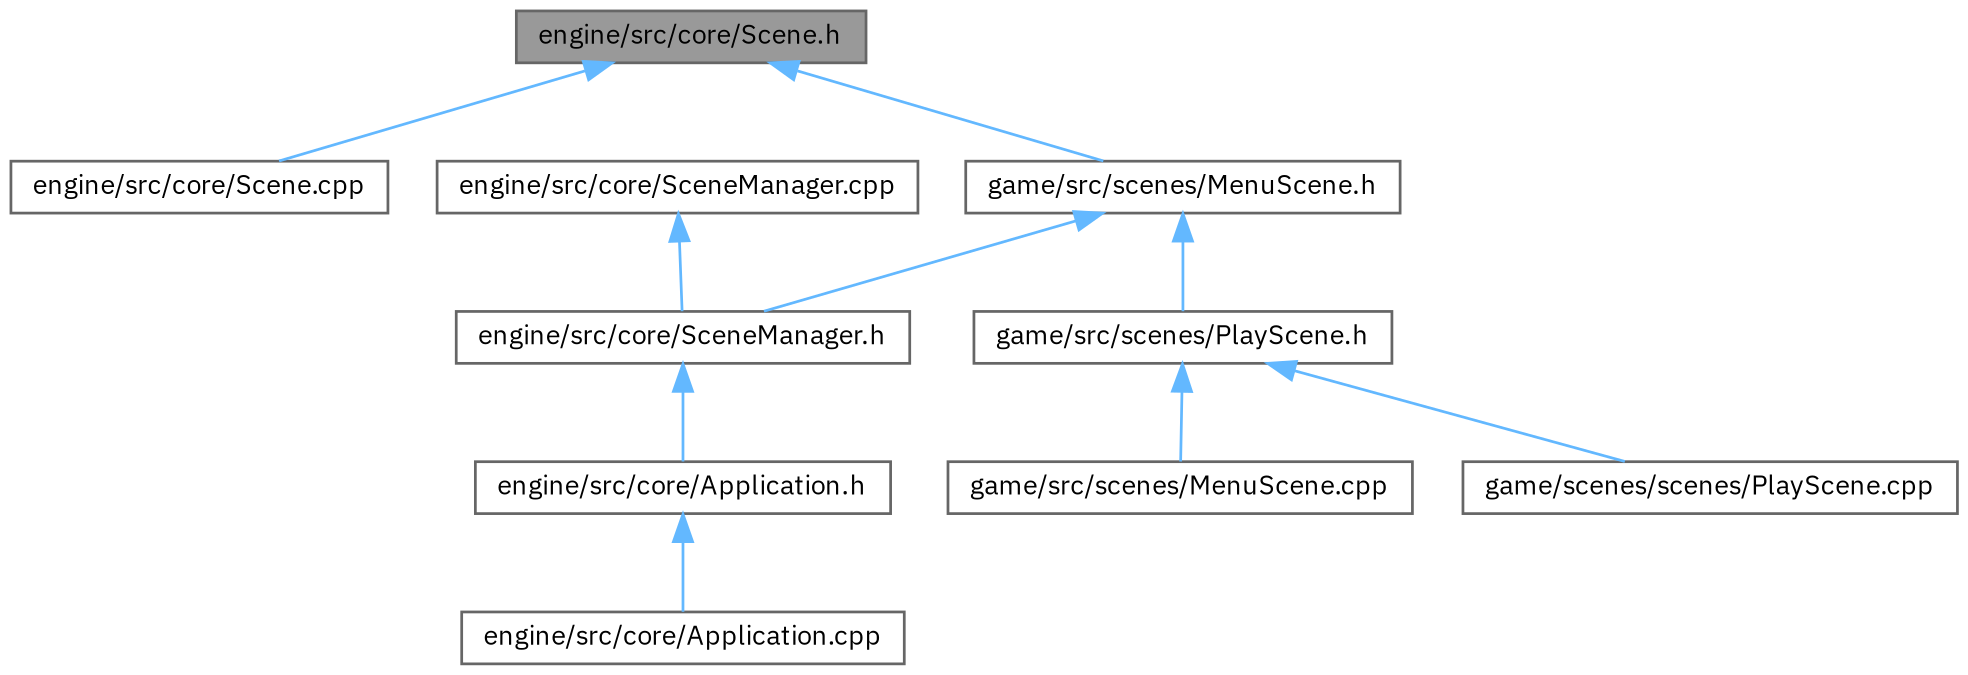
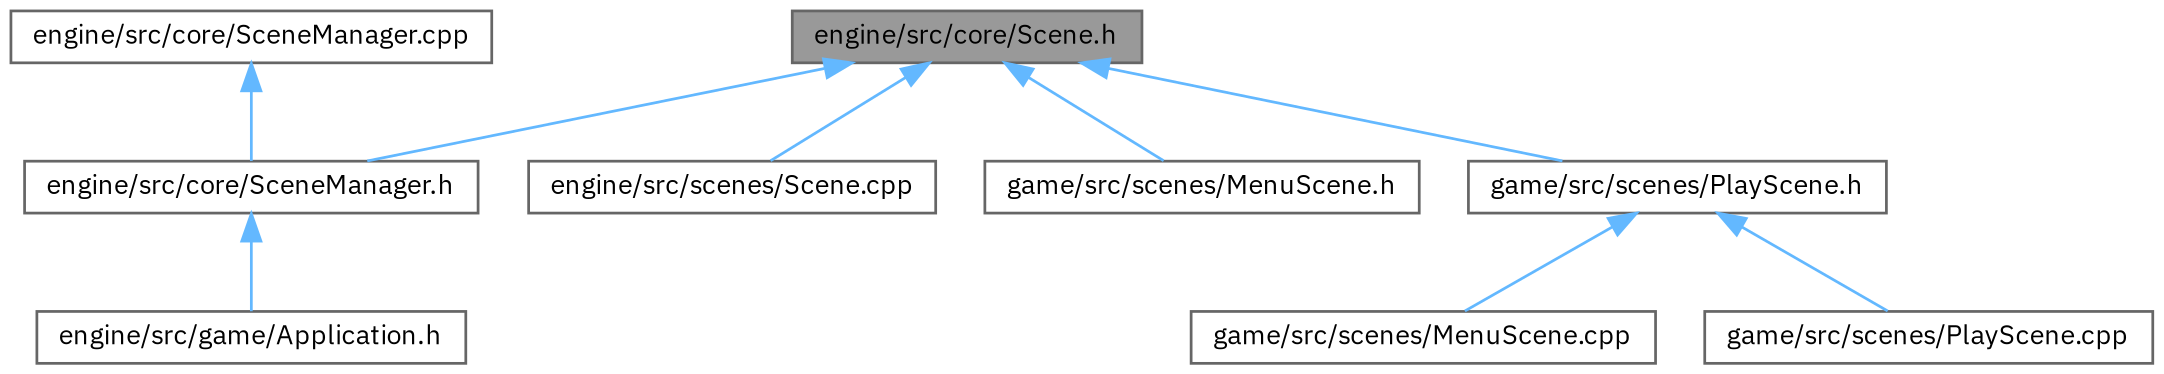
node "engine/src/core/Scene.cpp": label "engine/src/core/Scene.cpp" -> "engine/src/scenes/Scene.cpp"
edge "engine/src/core/SceneManager.h" -> "game/src/scenes/MenuScene.h": now "engine/src/core/SceneManager.h" -> "engine/src/core/Scene.h"
edge "game/src/scenes/PlayScene.h" -> "game/src/scenes/MenuScene.h": now "game/src/scenes/PlayScene.h" -> "engine/src/core/Scene.h"
node "engine/src/core/Application.h": label "engine/src/core/Application.h" -> "engine/src/game/Application.h"
node "game/scenes/scenes/PlayScene.cpp": label "game/scenes/scenes/PlayScene.cpp" -> "game/src/scenes/PlayScene.cpp"
node "engine/src/core/Application.cpp": removed
